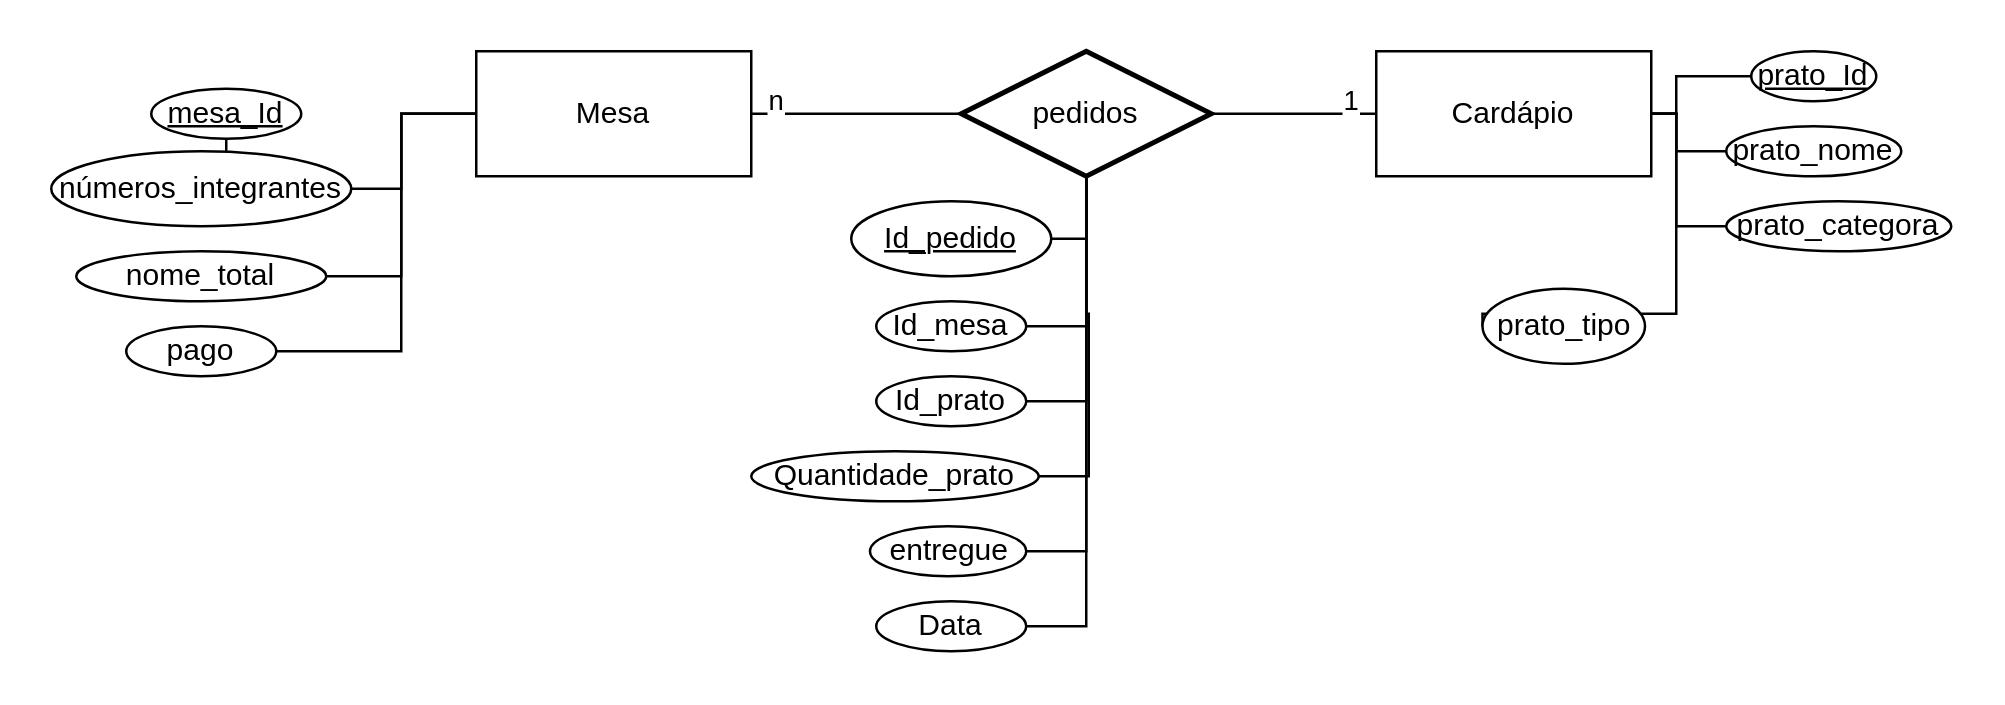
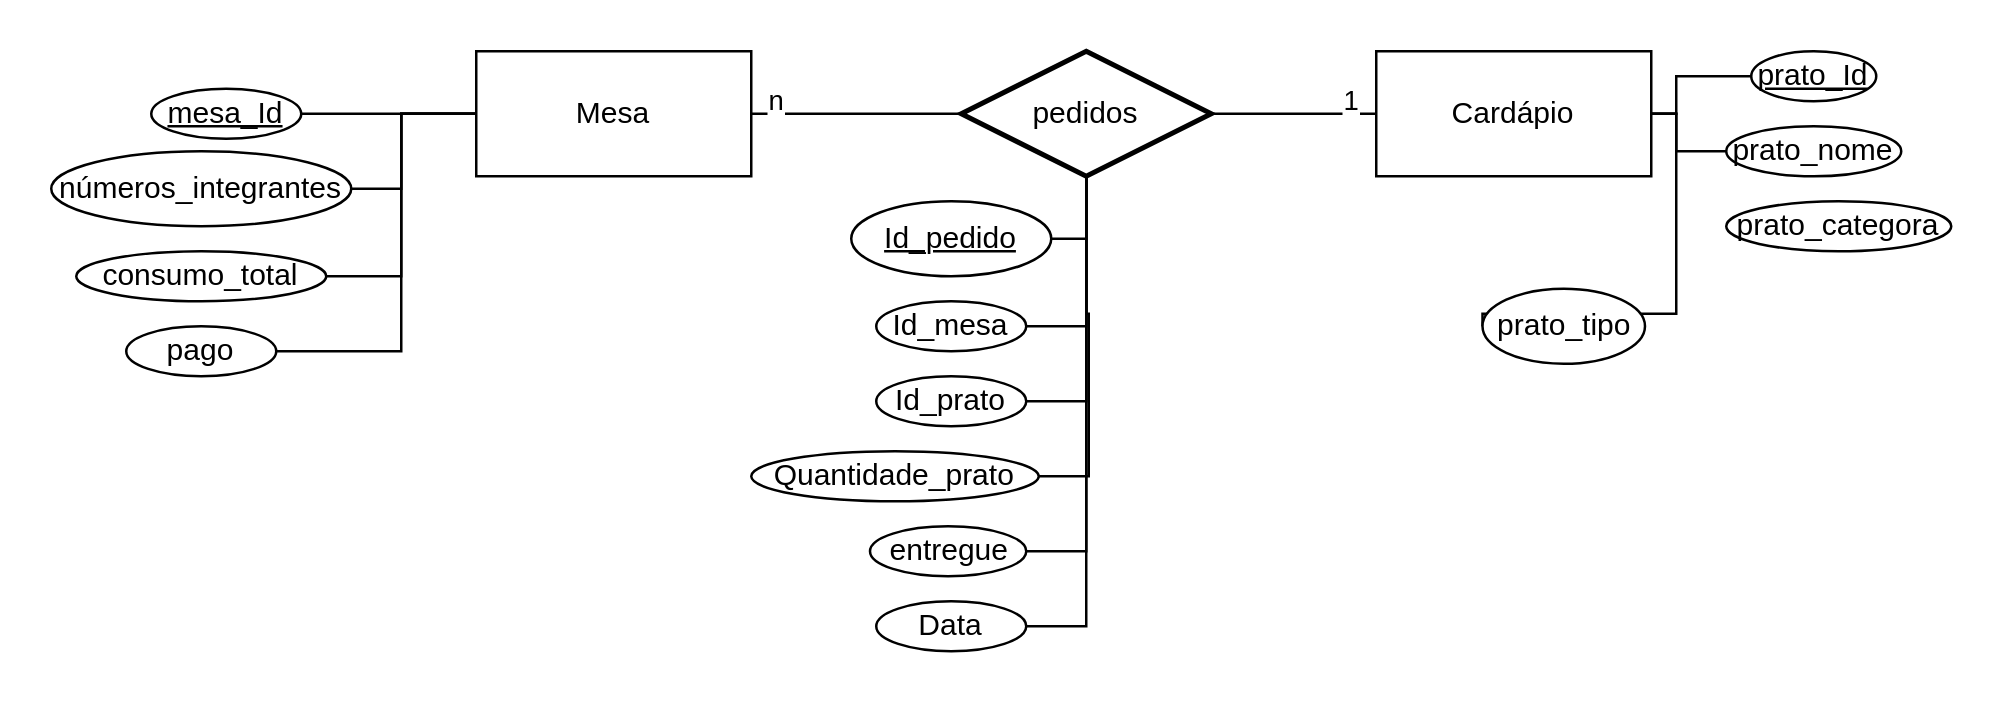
edge "mesa_Id" -- "números_integrantes": now "mesa_Id" -- "Mesa"
edge "Cardápio" -- "prato_categora": removed
node "nome_total": label "nome_total" -> "consumo_total"
